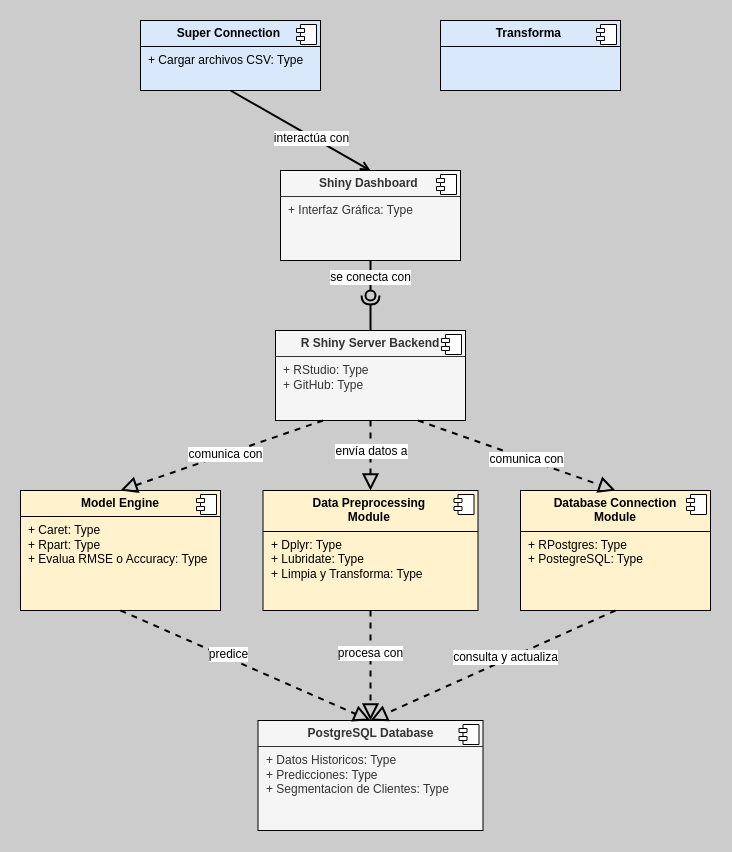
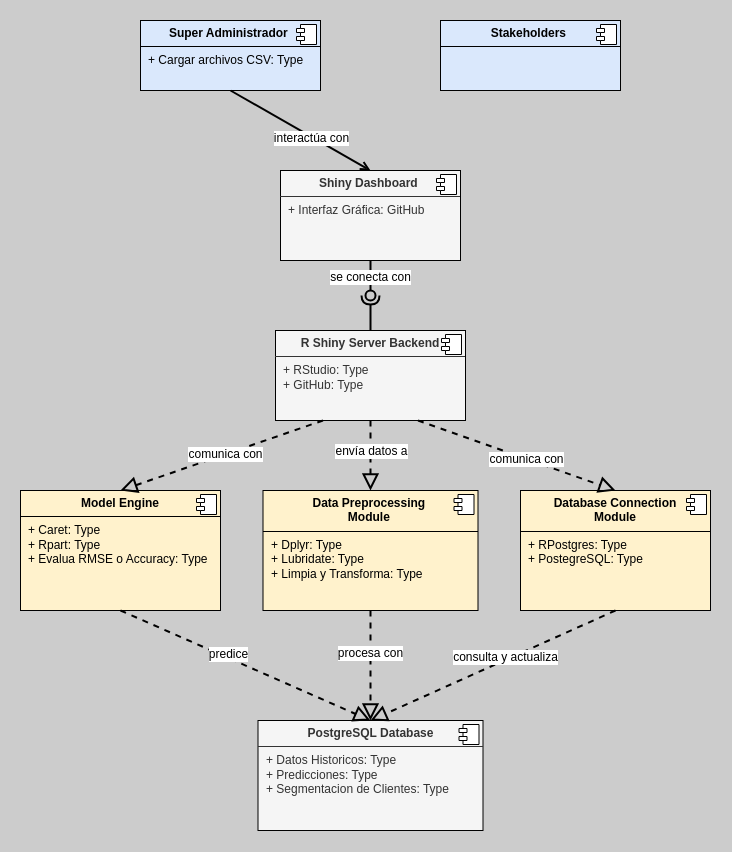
node "Super Connection + Cargar archivos CSV: Type": label "Super Connection + Cargar archivos CSV: Type" -> "Super Administrador + Cargar archivos CSV: Type"
node "Transforma": label "Transforma" -> "Stakeholders"
node "Shiny Dashboard + Interfaz Gráfica: Type": label "Shiny Dashboard + Interfaz Gráfica: Type" -> "Shiny Dashboard + Interfaz Gráfica: GitHub"
